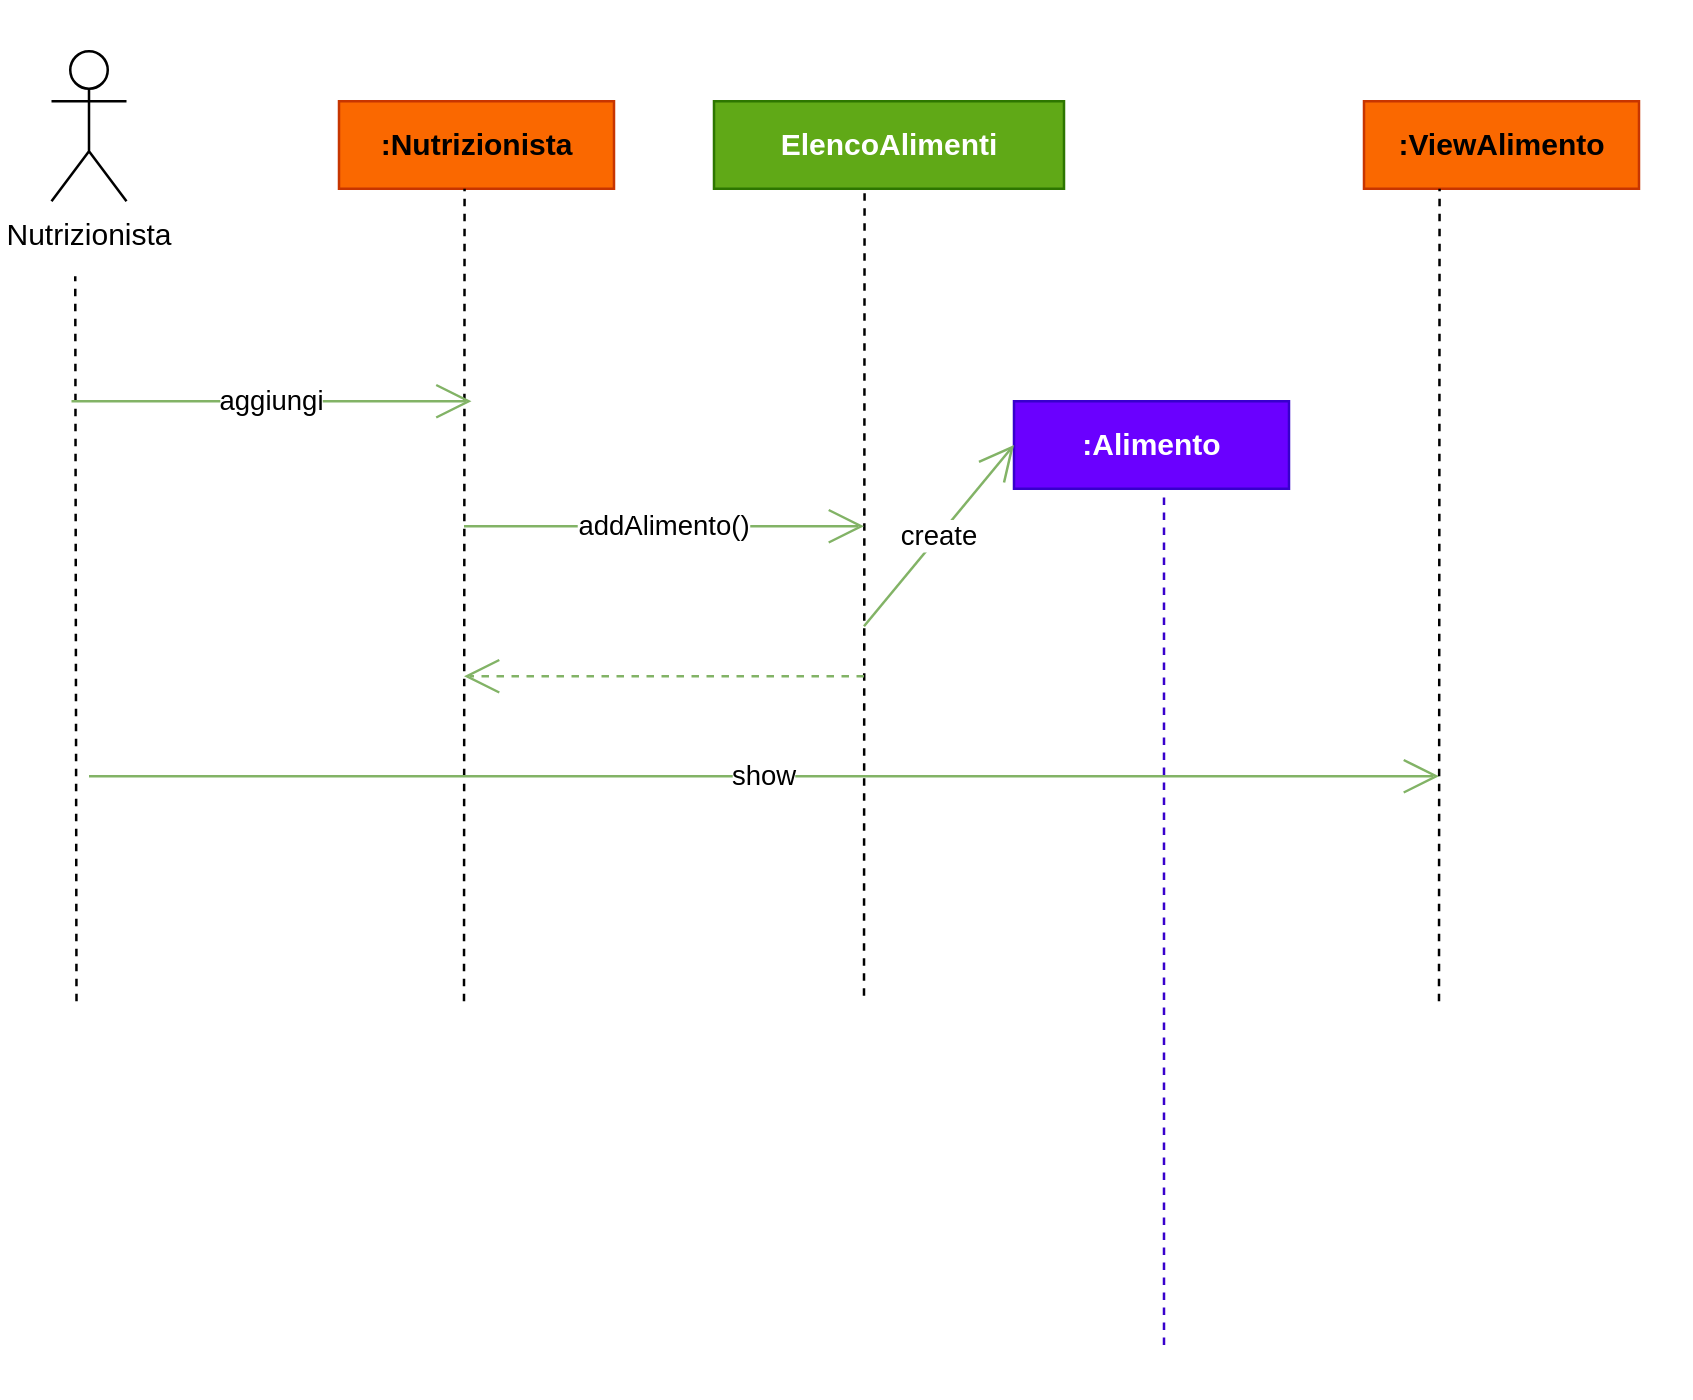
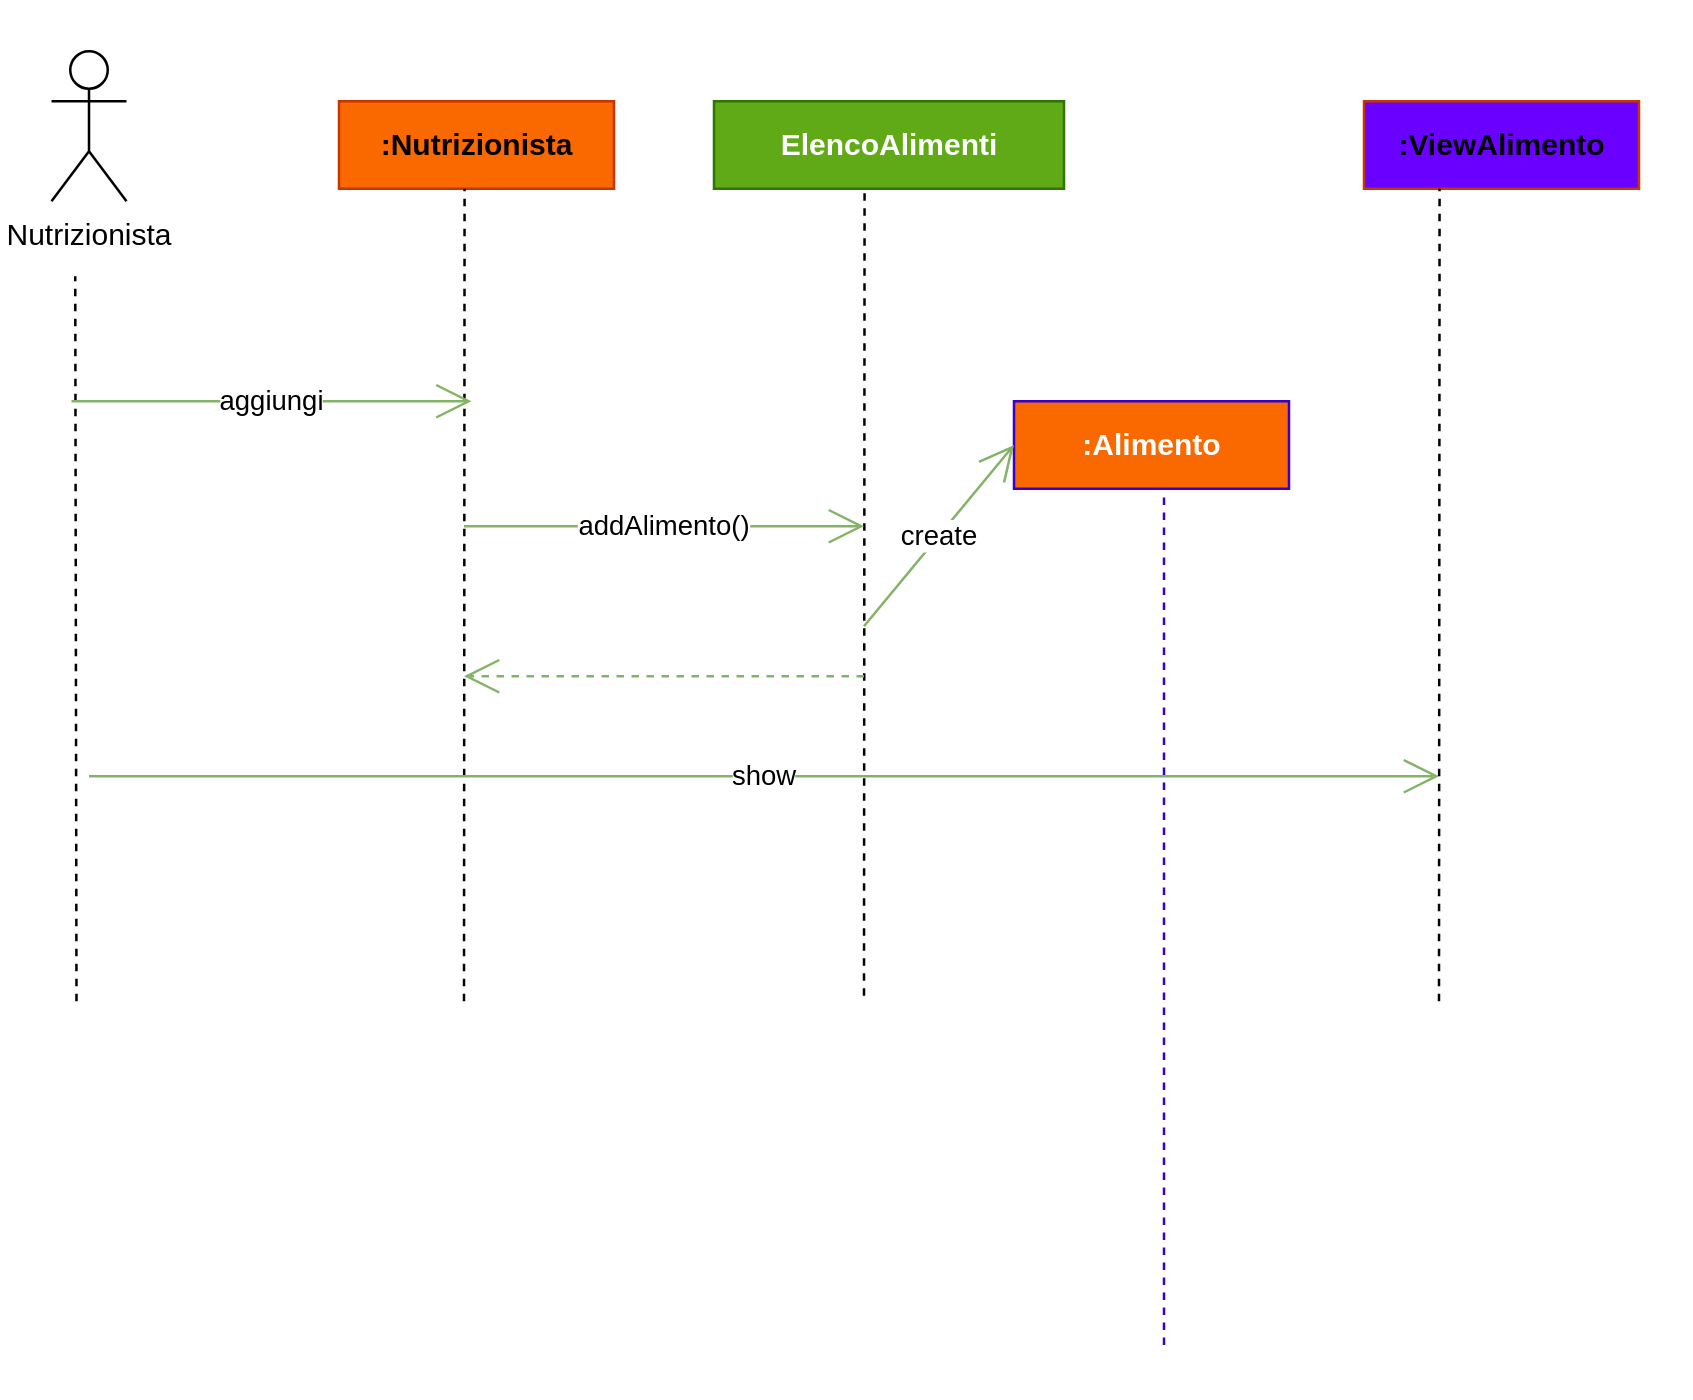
node ":ViewAlimento": fillcolor #fa6800 -> #6a00ff
node ":Alimento": fillcolor #6a00ff -> #fa6800
